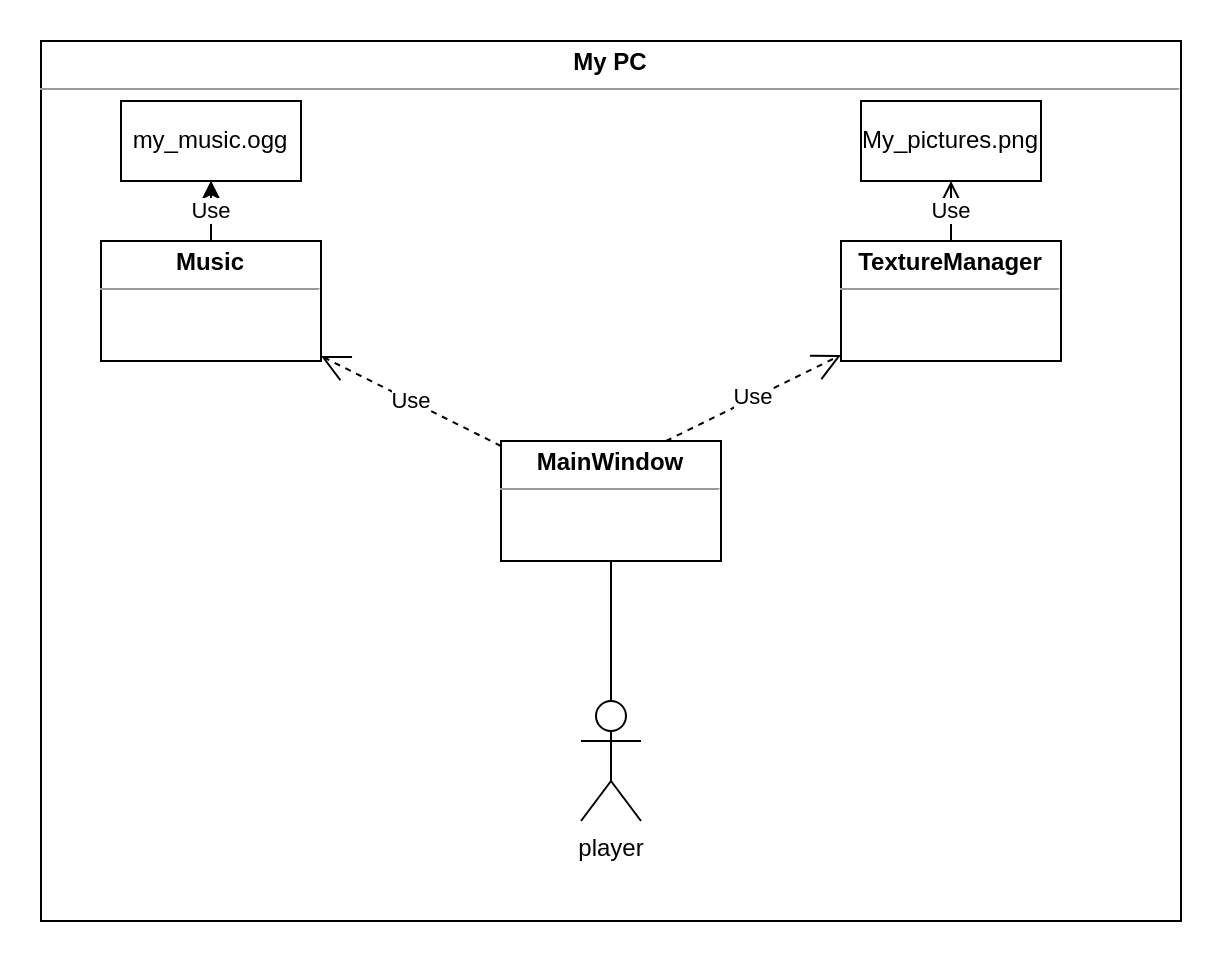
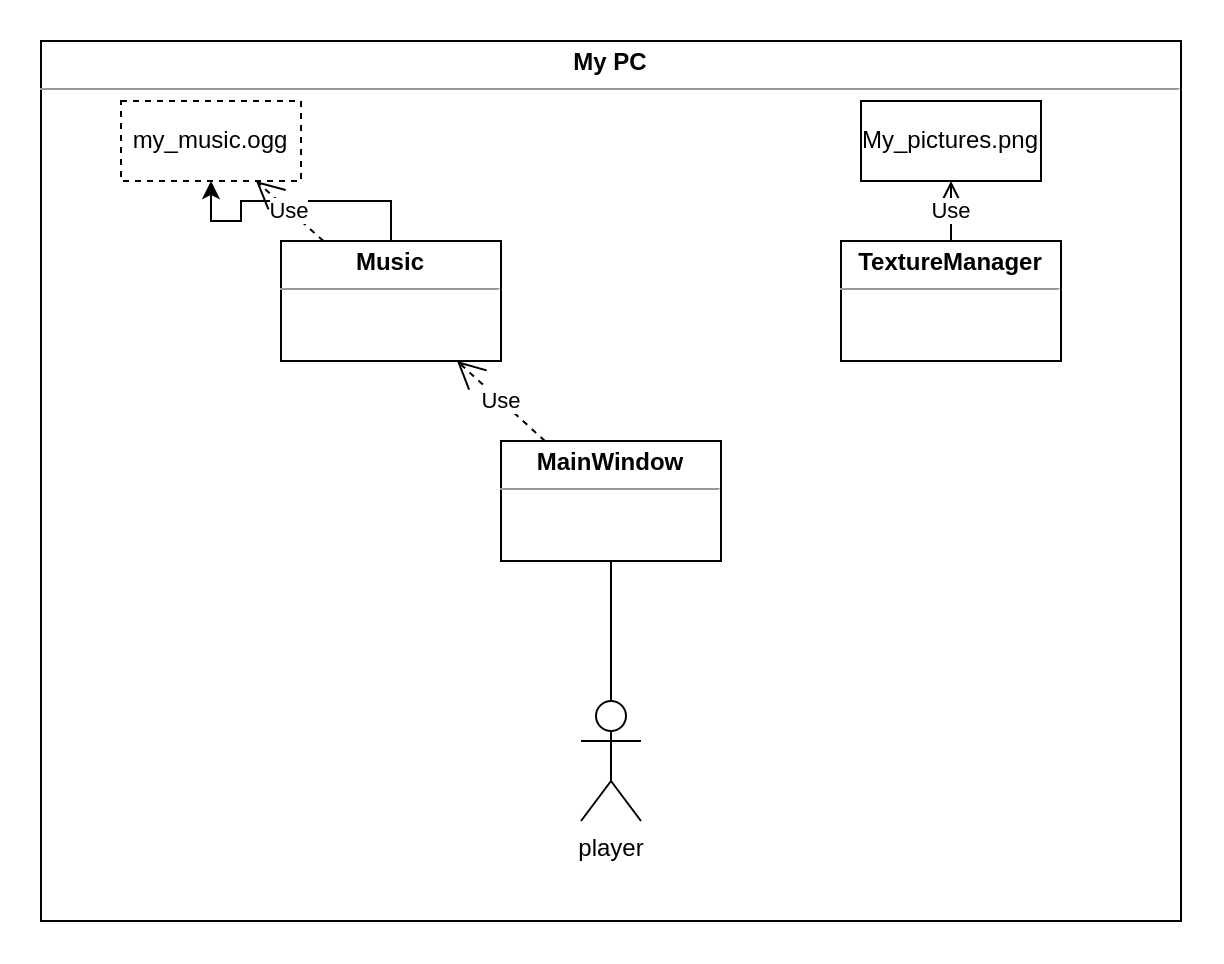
node "my_music.ogg": style solid -> dashed
node "Music": moved (211, 301) -> (391, 301)
edge "MainWindow" -> "TextureManager": removed, label "Use"
